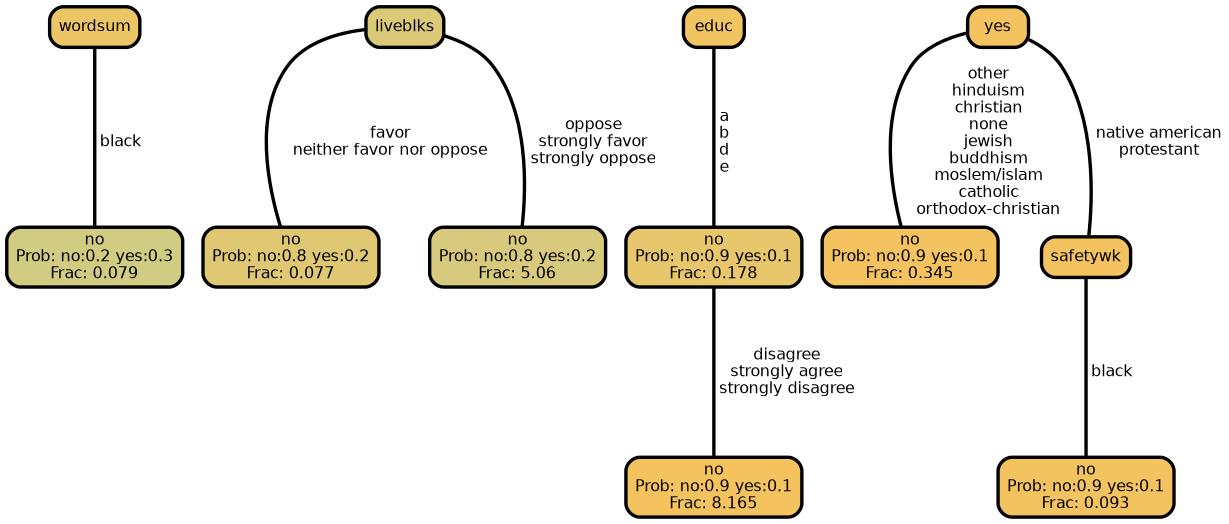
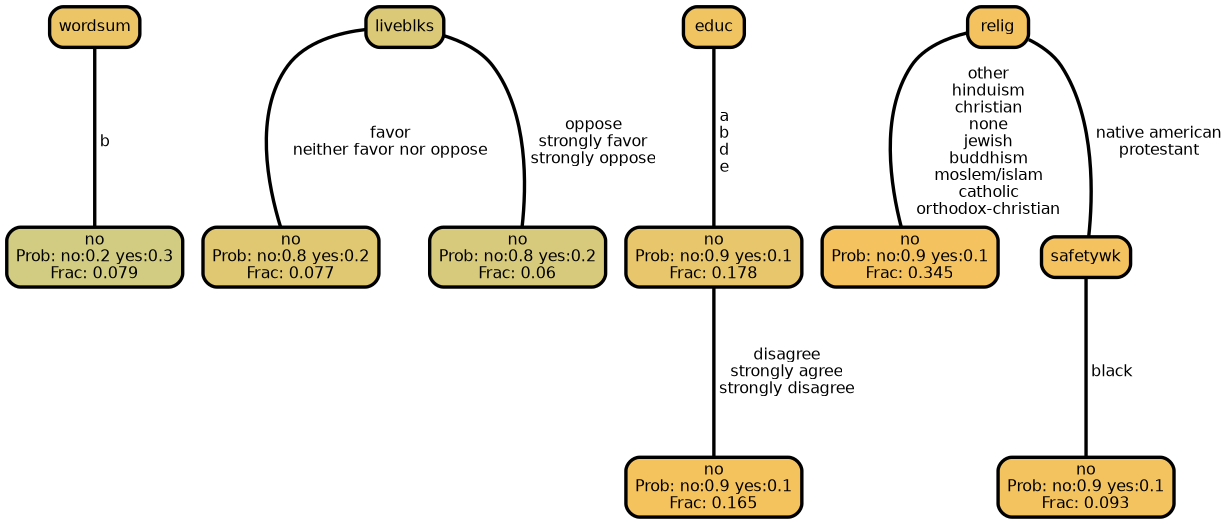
node "yes": label "yes" -> "relig"
edge "wordsum" -- "no Prob: no:0.2 yes:0.3 Frac: 0.079": label " black" -> " b"
node "no Prob: no:0.8 yes:0.2 Frac: 5.06": label "no Prob: no:0.8 yes:0.2 Frac: 5.06" -> "no Prob: no:0.8 yes:0.2 Frac: 0.06"
node "no Prob: no:0.9 yes:0.1 Frac: 8.165": label "no Prob: no:0.9 yes:0.1 Frac: 8.165" -> "no Prob: no:0.9 yes:0.1 Frac: 0.165"
